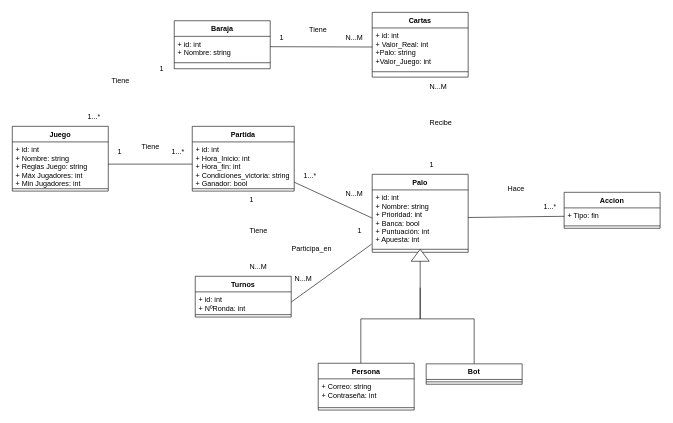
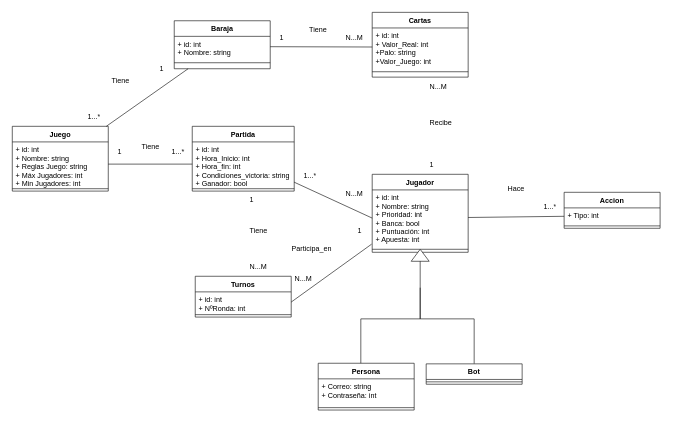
edge "Baraja" -- "Juego": added
node "Palo": label "Palo" -> "Jugador"
node "+ Tipo: fin": label "+ Tipo: fin" -> "+ Tipo: int"
